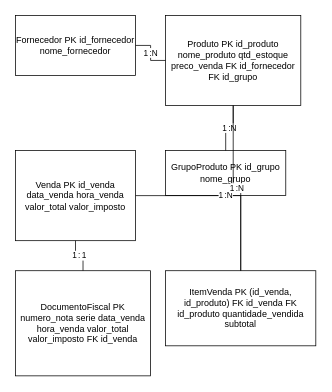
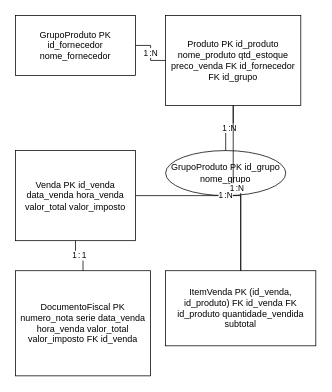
node "Fornecedor PK id_fornecedor nome_fornecedor": label "Fornecedor PK id_fornecedor nome_fornecedor" -> "GrupoProduto PK id_fornecedor nome_fornecedor"
node "GrupoProduto PK id_grupo nome_grupo": shape rectangle -> ellipse
